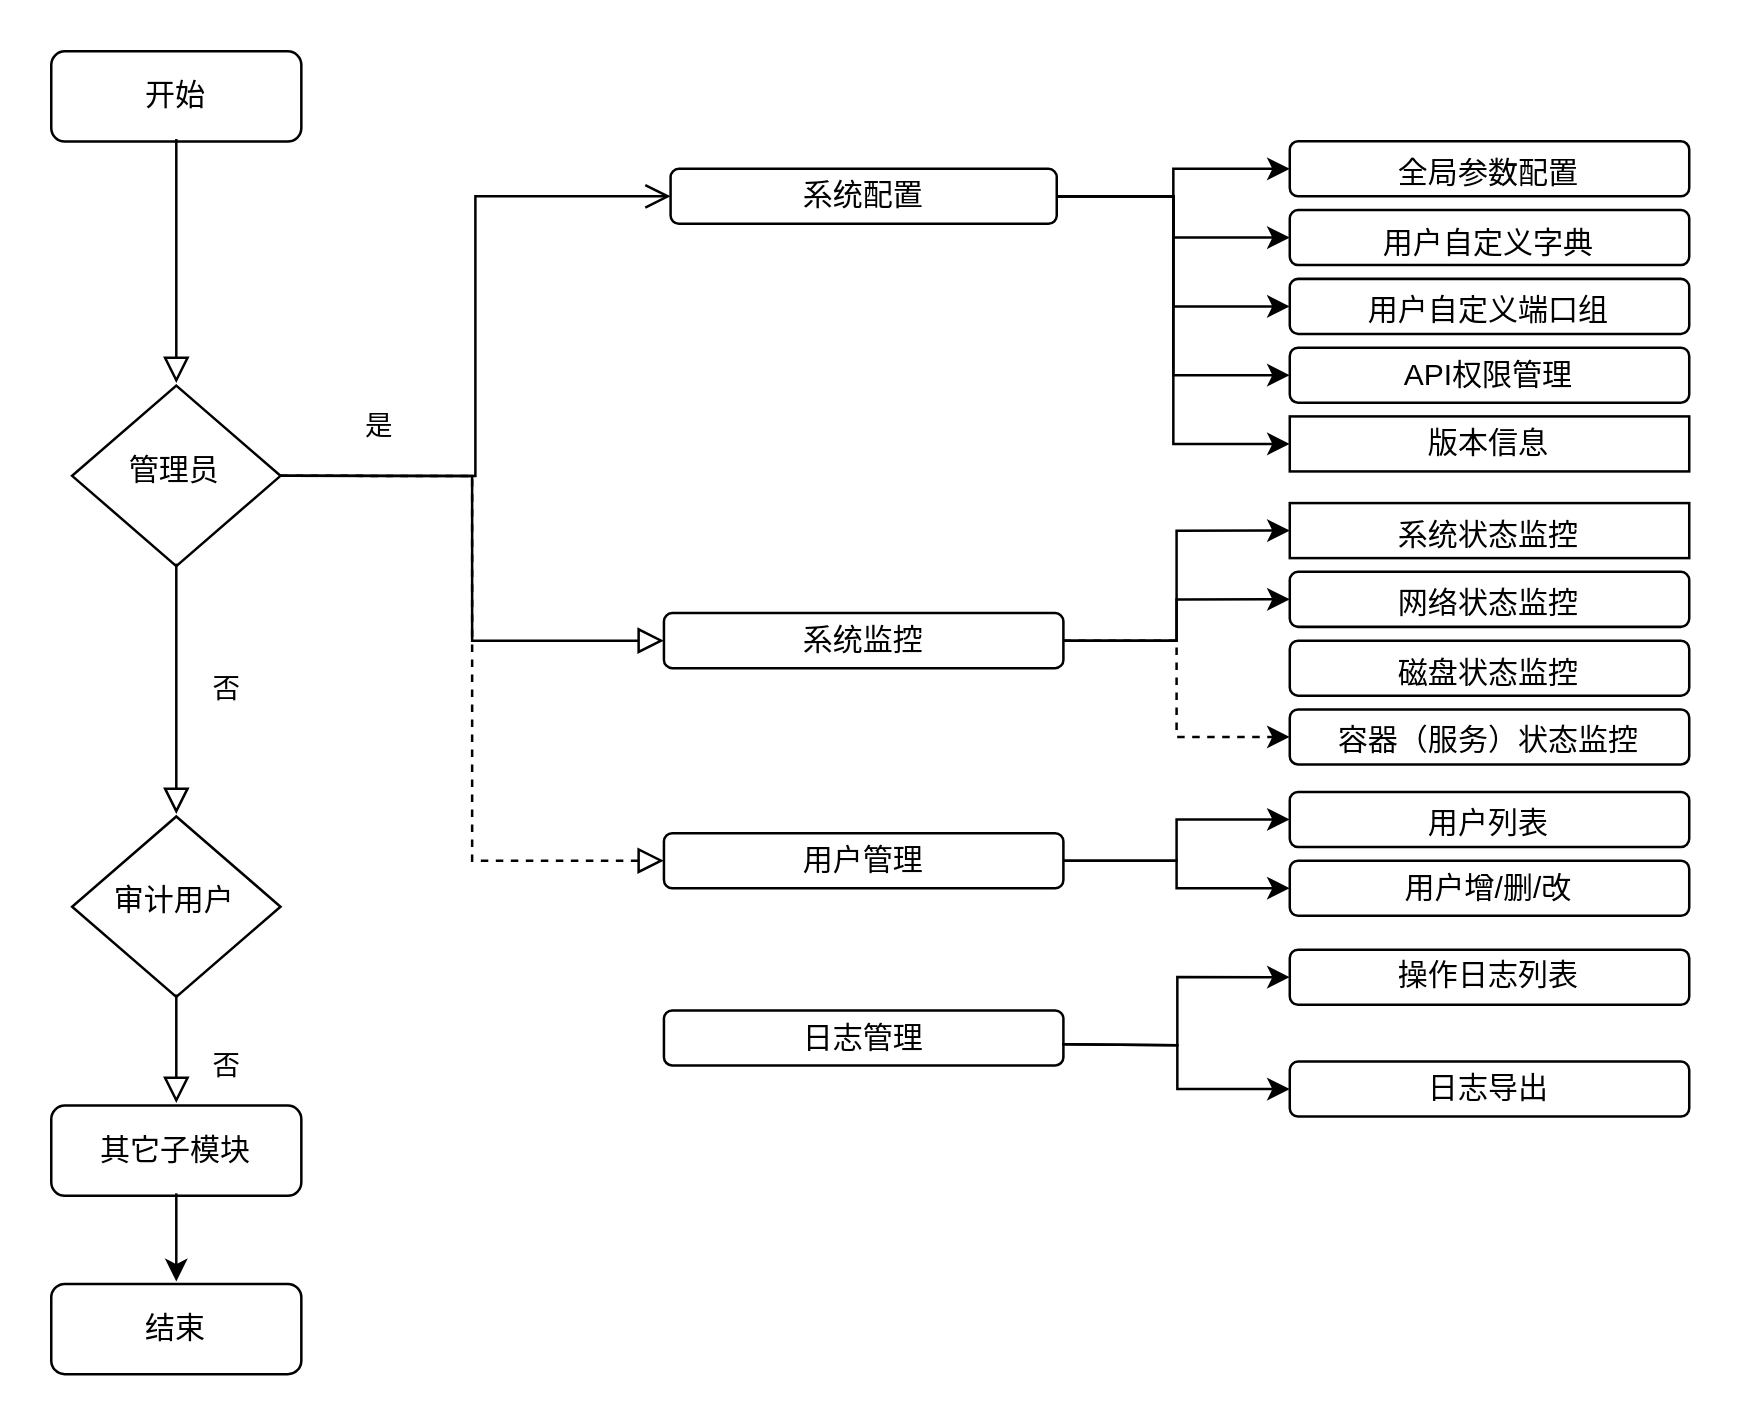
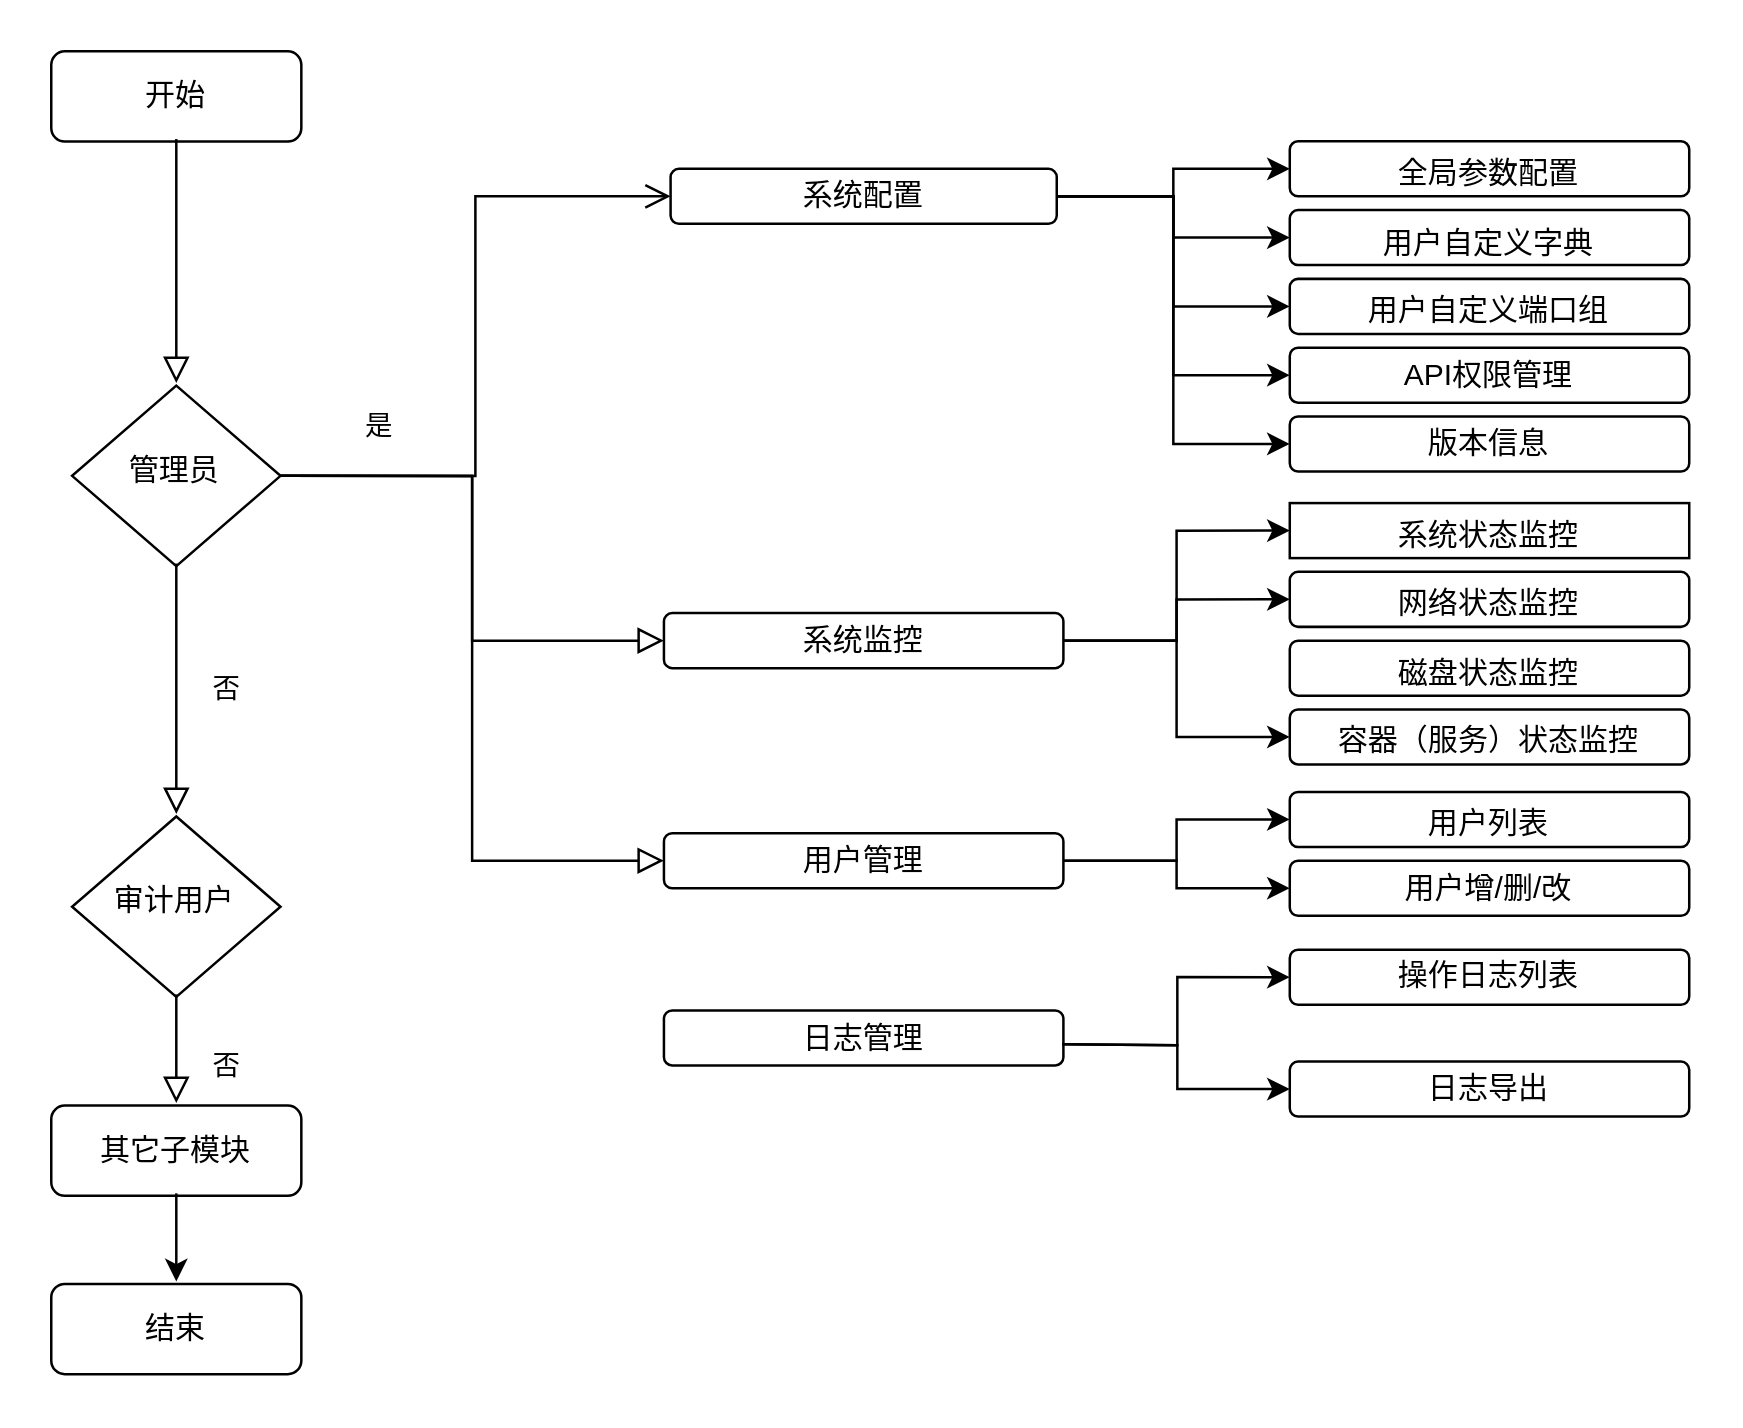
node "版本信息": shape rectangle -> rounded rectangle
edge "系统监控" -> "容器（服务）状态监控": style dashed -> solid
edge "管理员" -> "用户管理": style dashed -> solid
